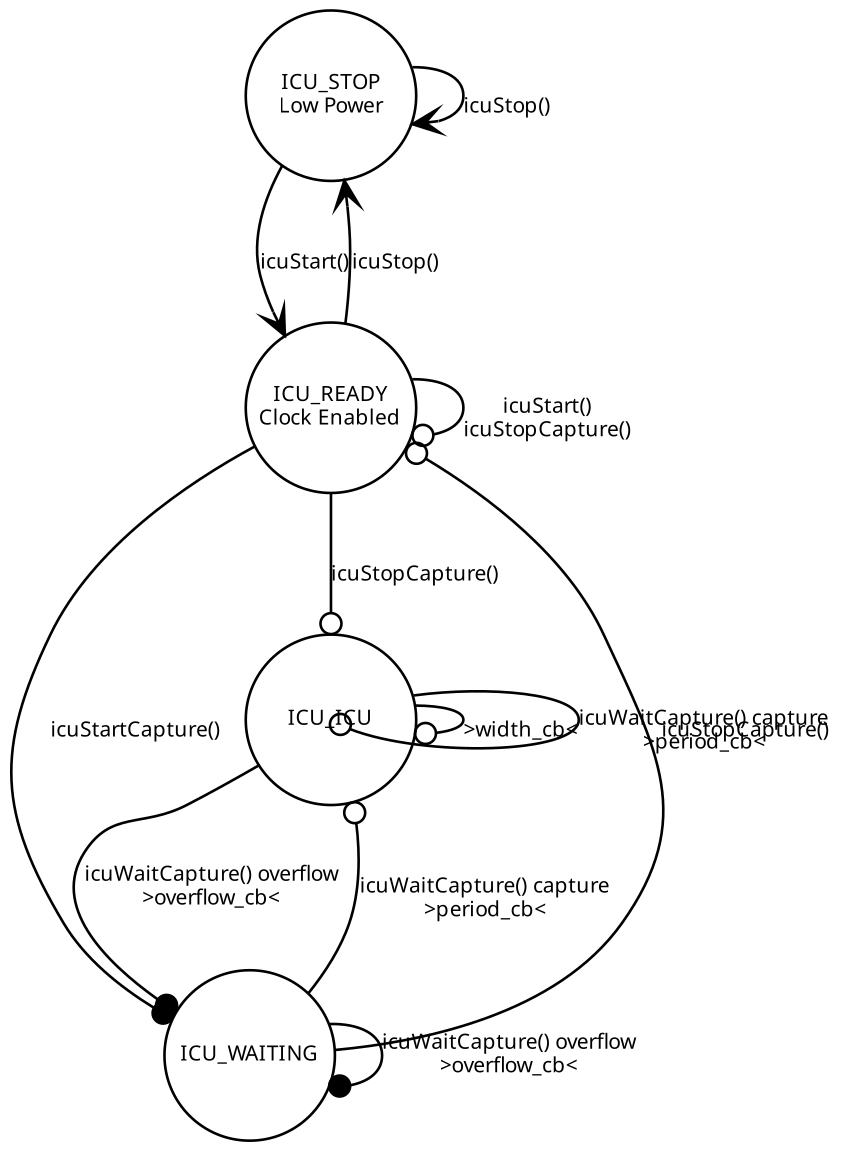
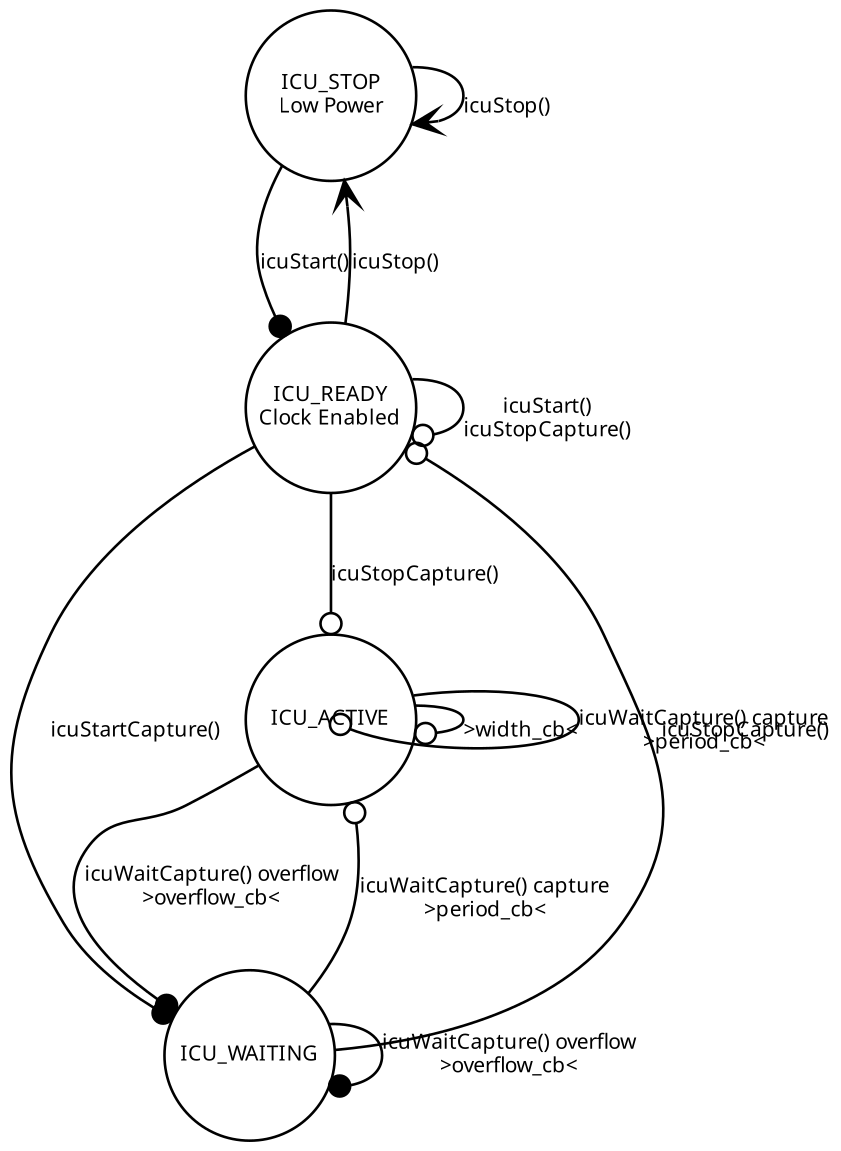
edge "ICU_STOP Low Power" -> "ICU_READY Clock Enabled": arrowhead vee -> dot
node "ICU_ICU": label "ICU_ICU" -> "ICU_ACTIVE"
